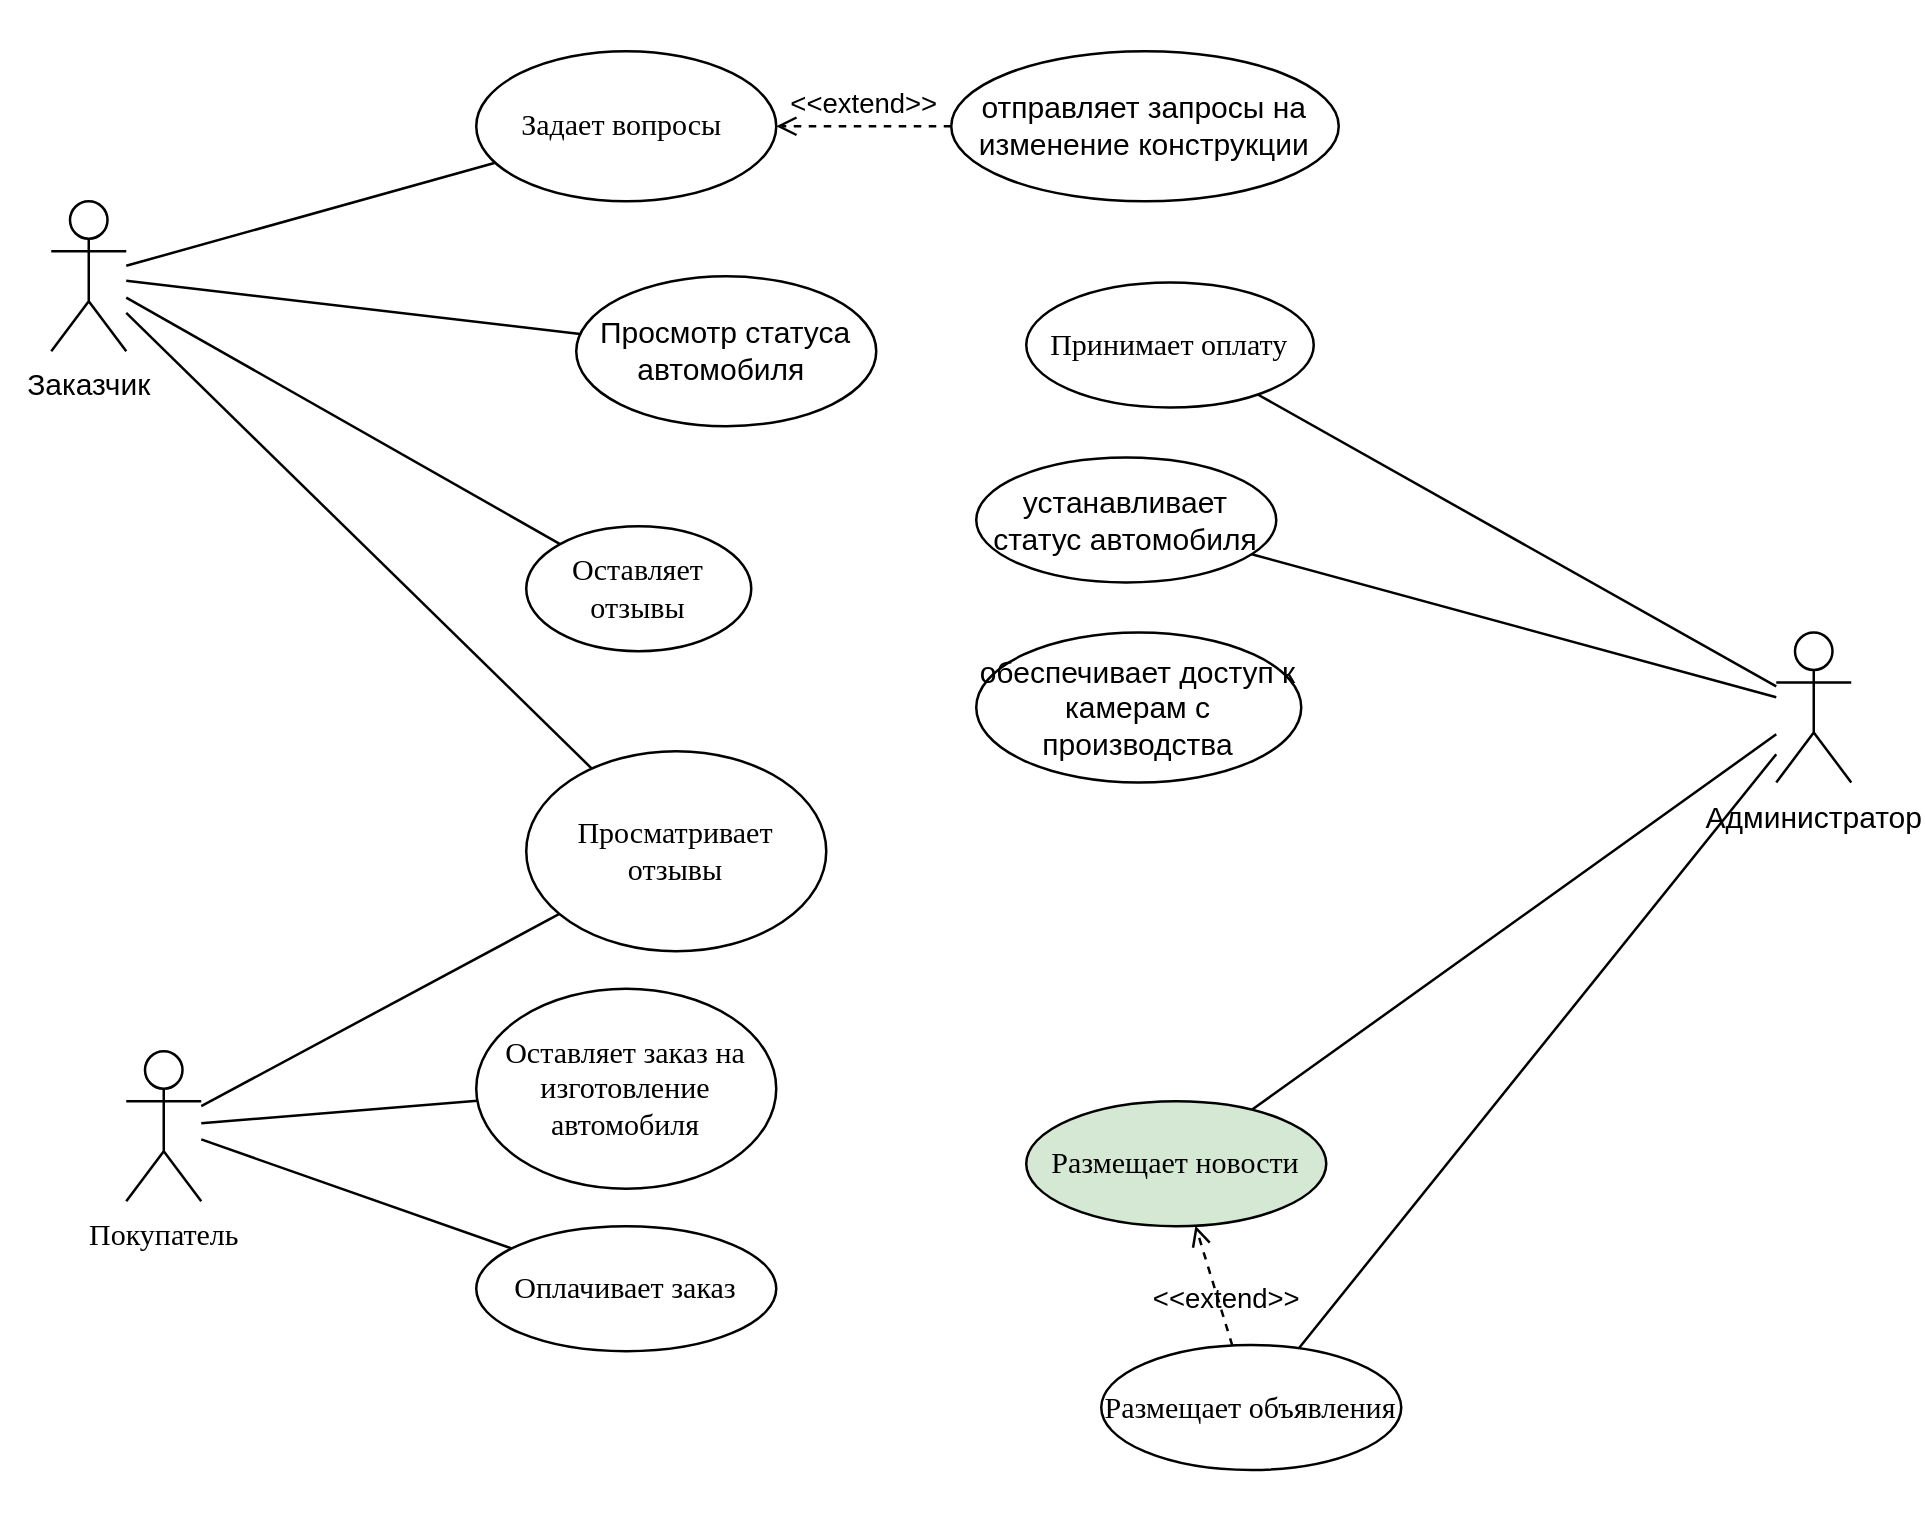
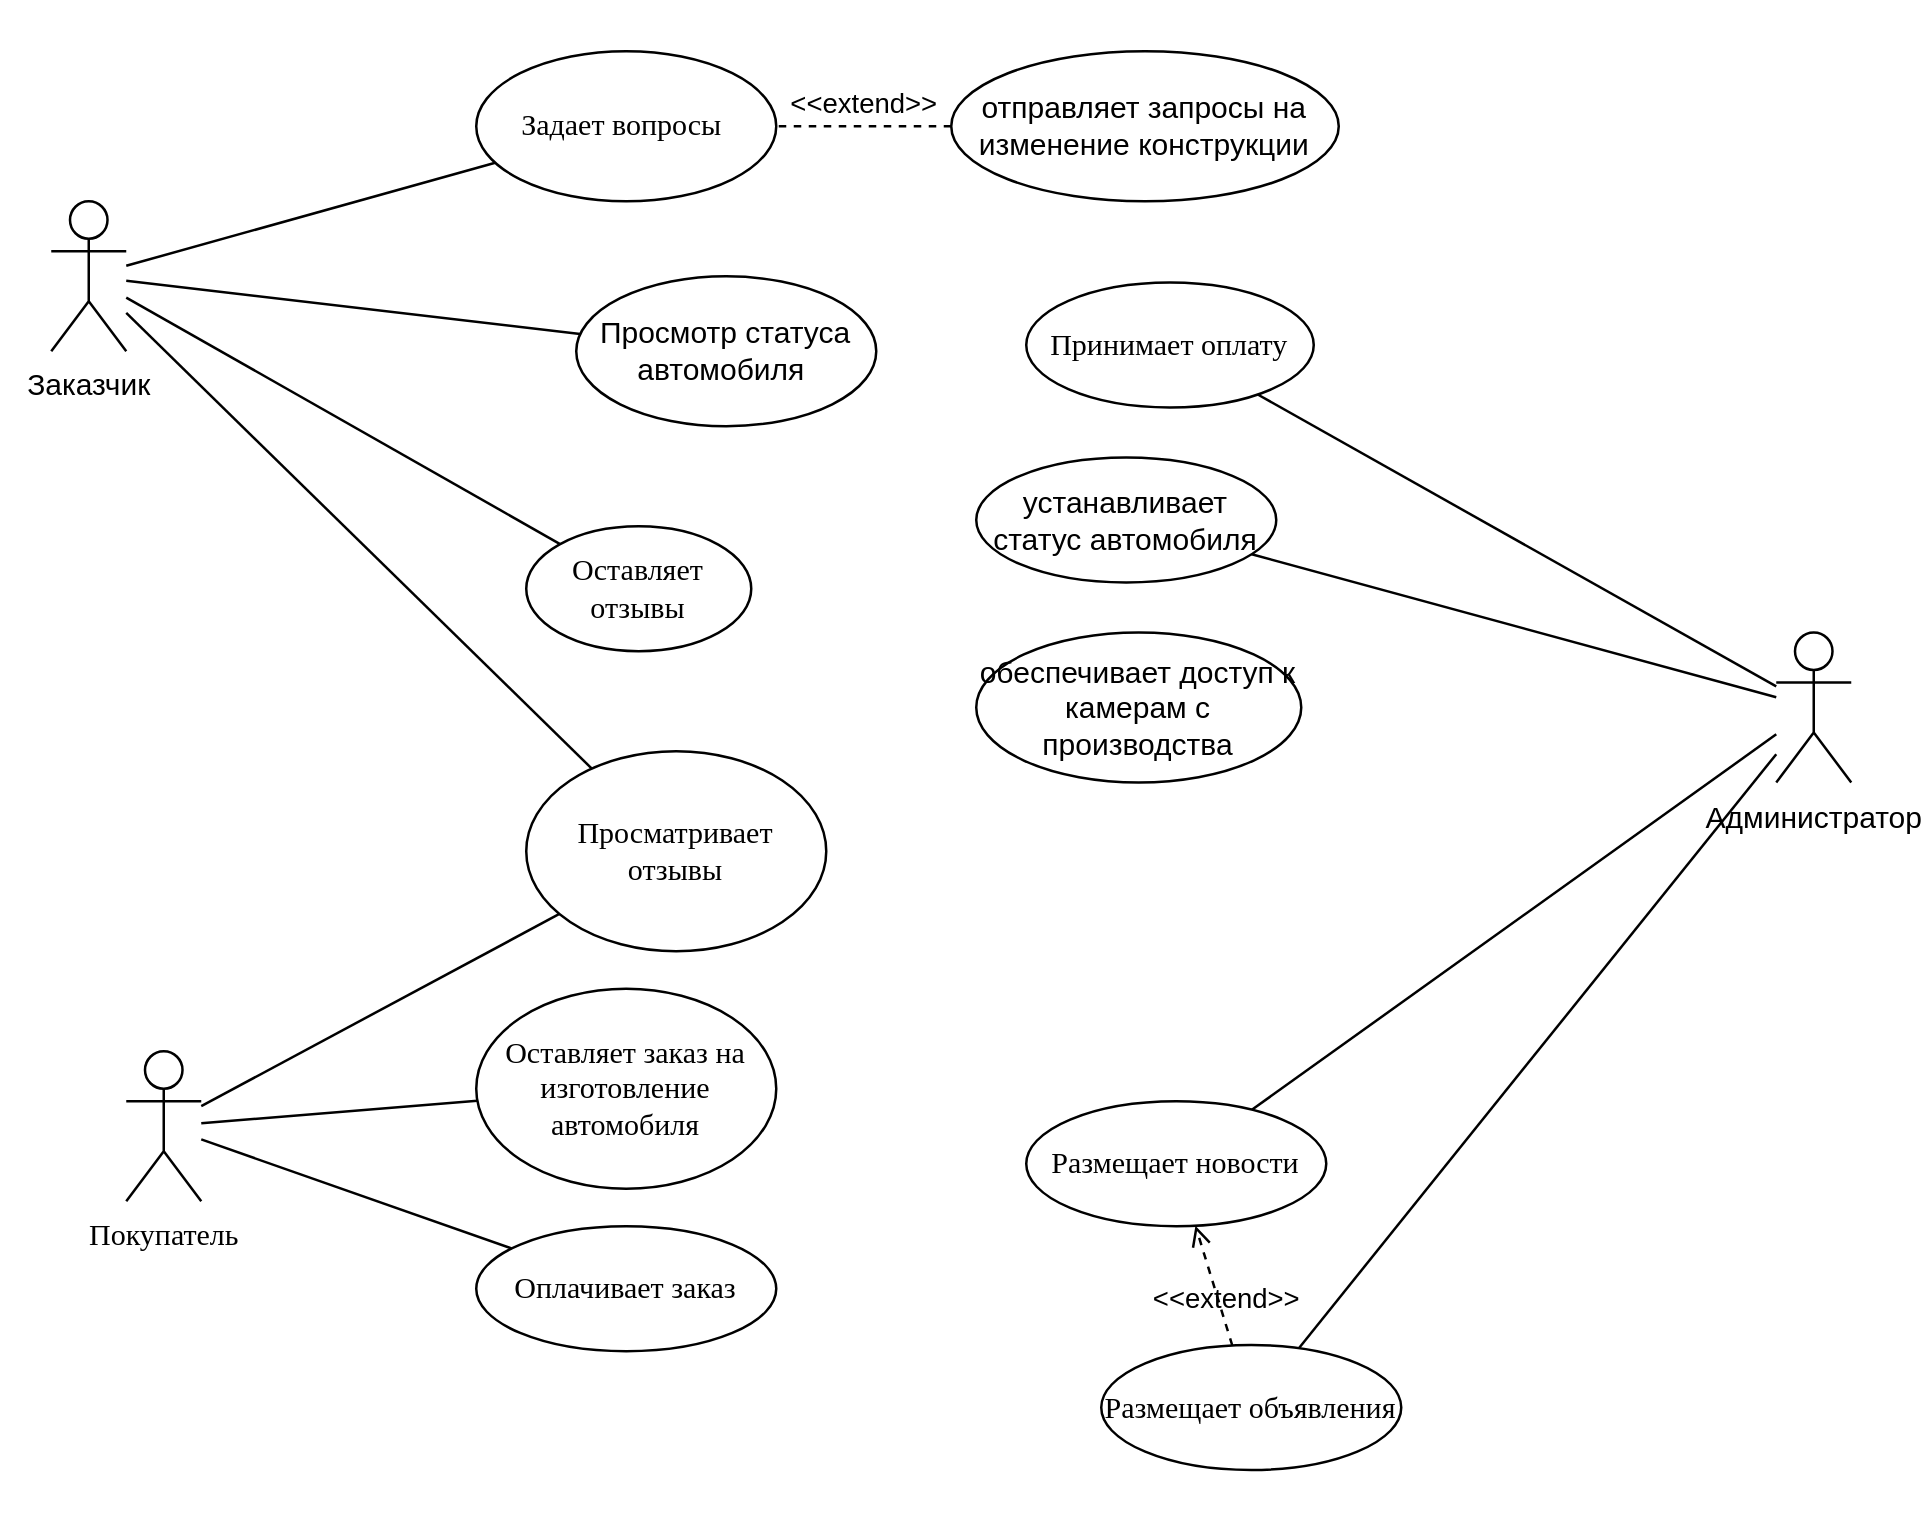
edge "отправляет запросы на изменение конструкции" -> "Задает вопросы": arrowhead open -> none
node "Размещает новости": fillcolor #d5e8d4 -> #ffffff
